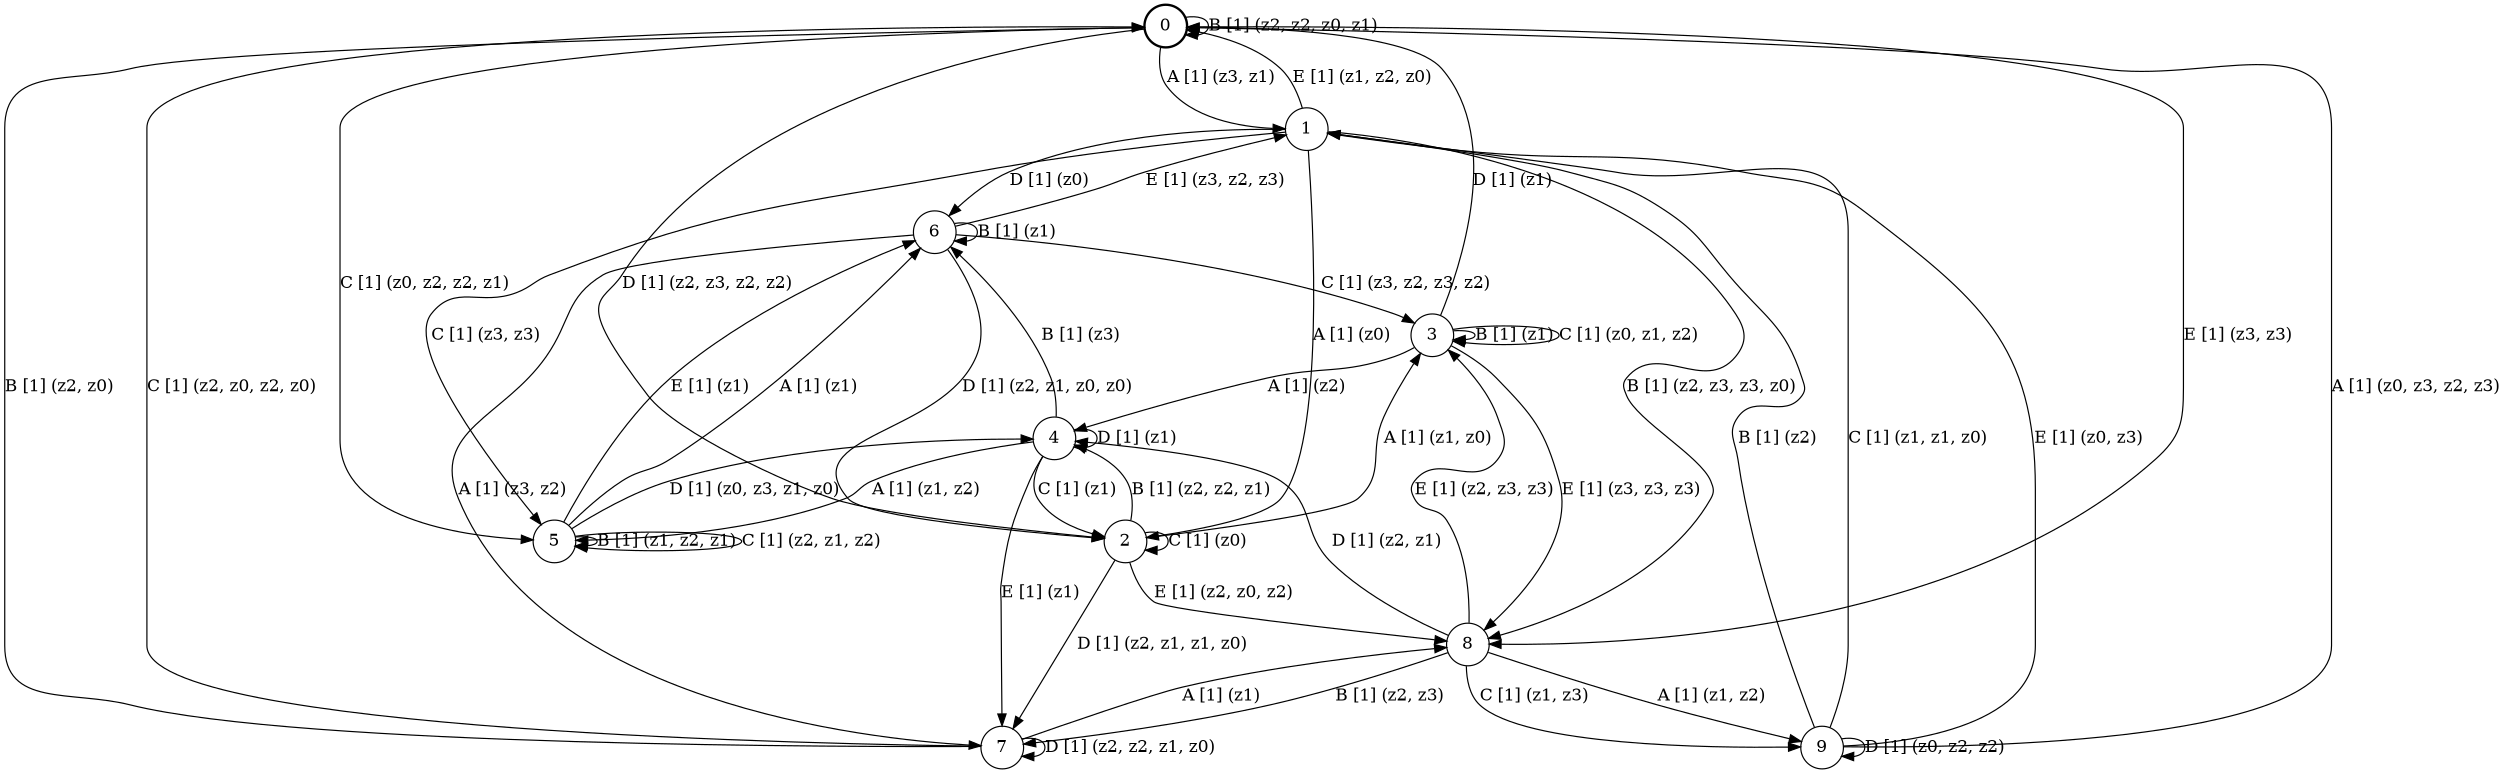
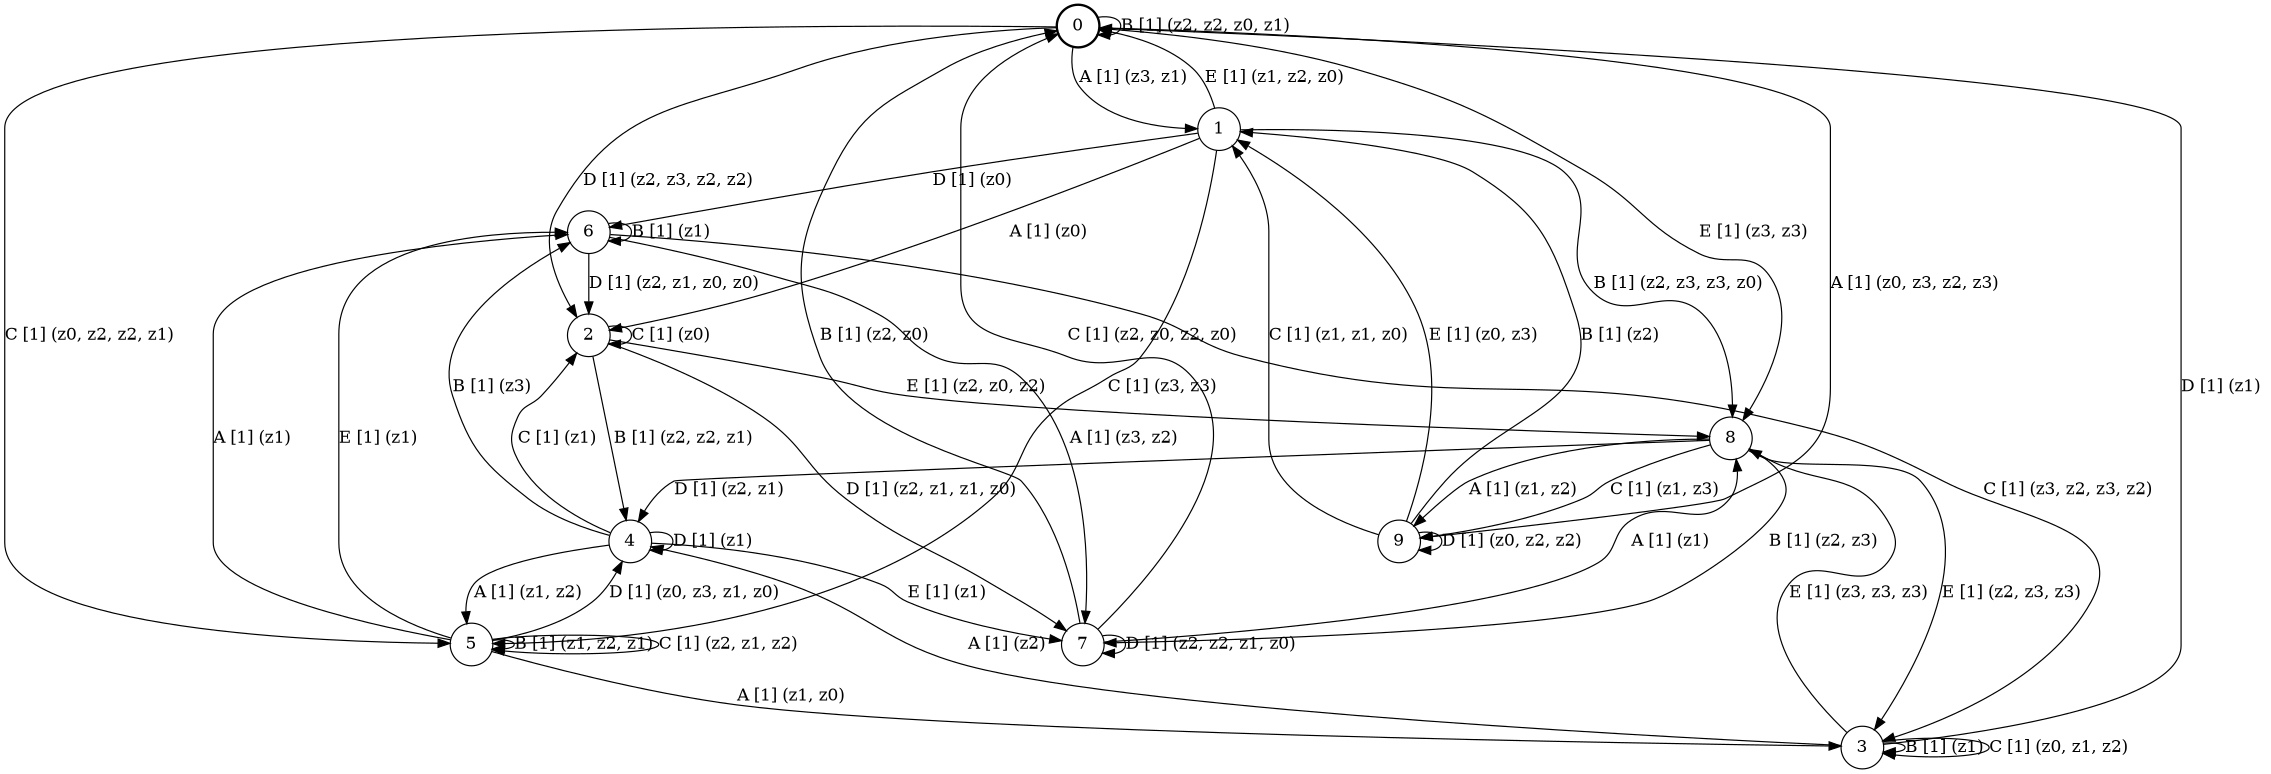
edge "9" -> "0": reversed
edge "6" -> "1": removed, label "E [1] (z3, z2, z3)"
edge "2" -> "3": now "5" -> "3"
